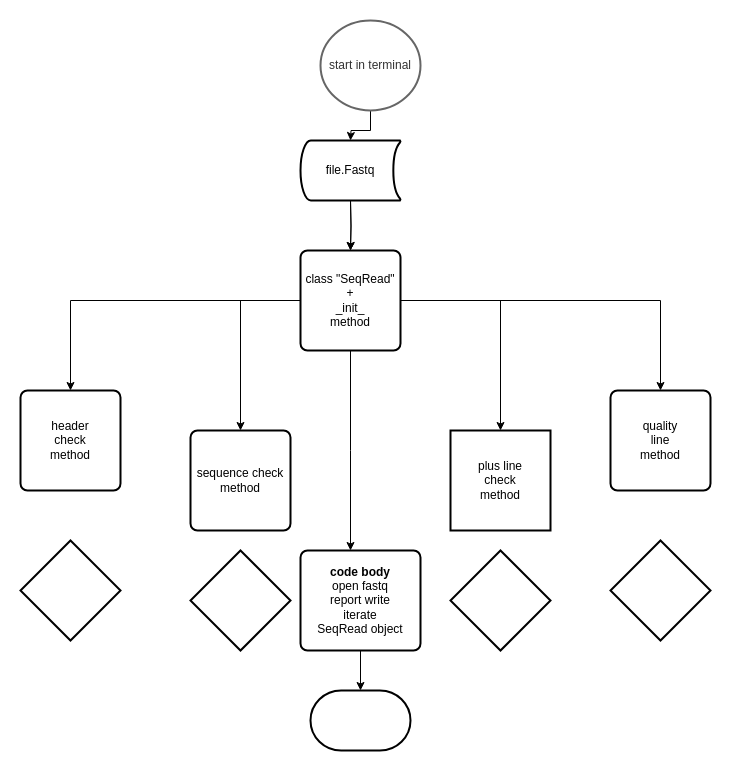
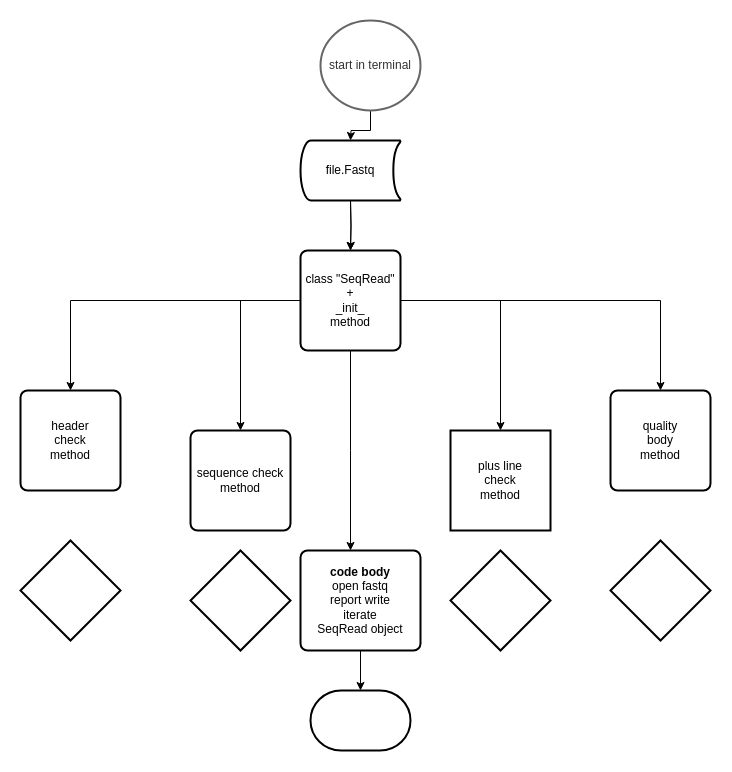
node "quality line method": label "quality line method" -> "quality body method"
